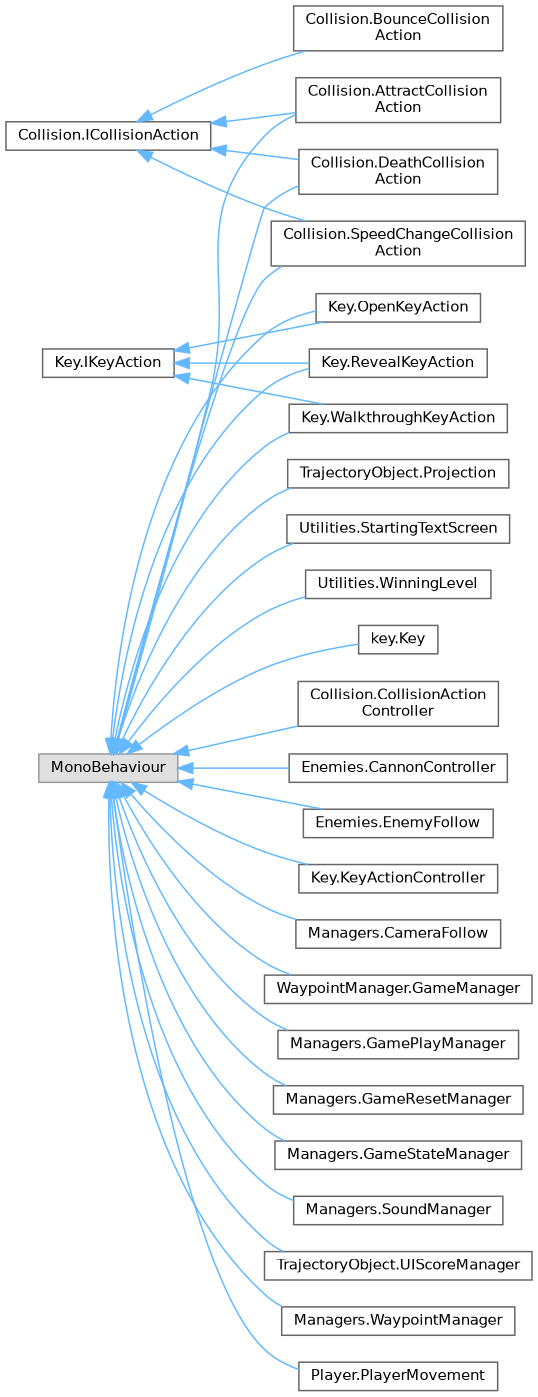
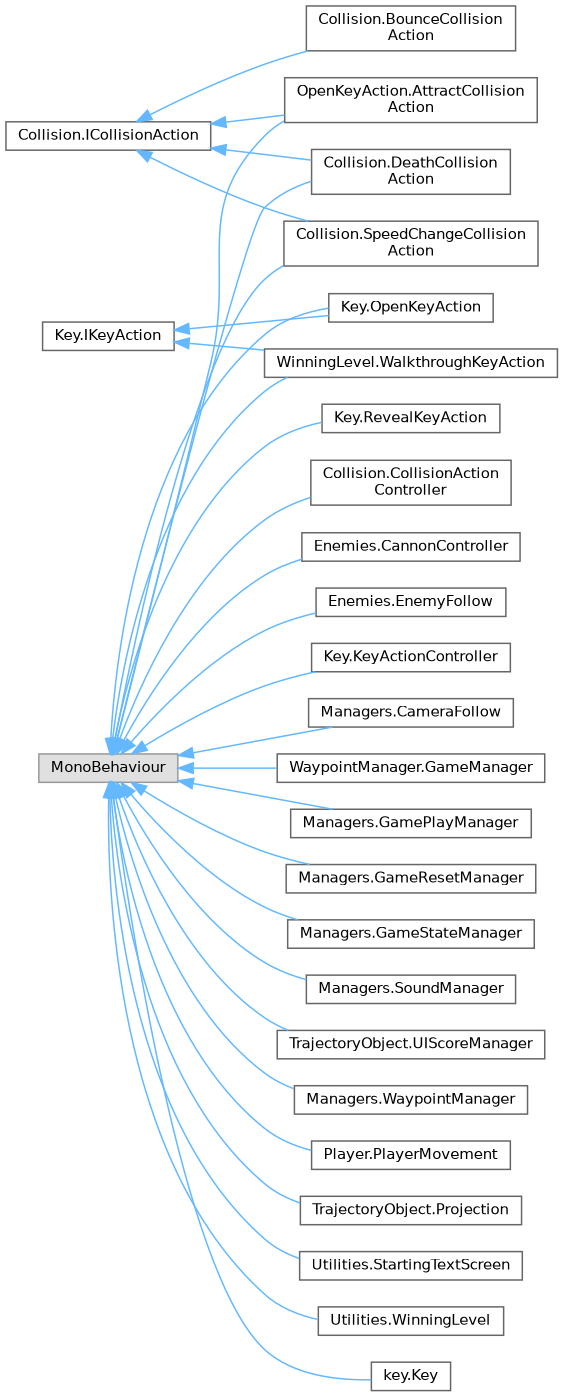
node "Collision.AttractCollision Action": label "Collision.AttractCollision Action" -> "OpenKeyAction.AttractCollision Action"
edge "Key.RevealKeyAction" -> "Key.IKeyAction": removed
node "Key.WalkthroughKeyAction": label "Key.WalkthroughKeyAction" -> "WinningLevel.WalkthroughKeyAction"
